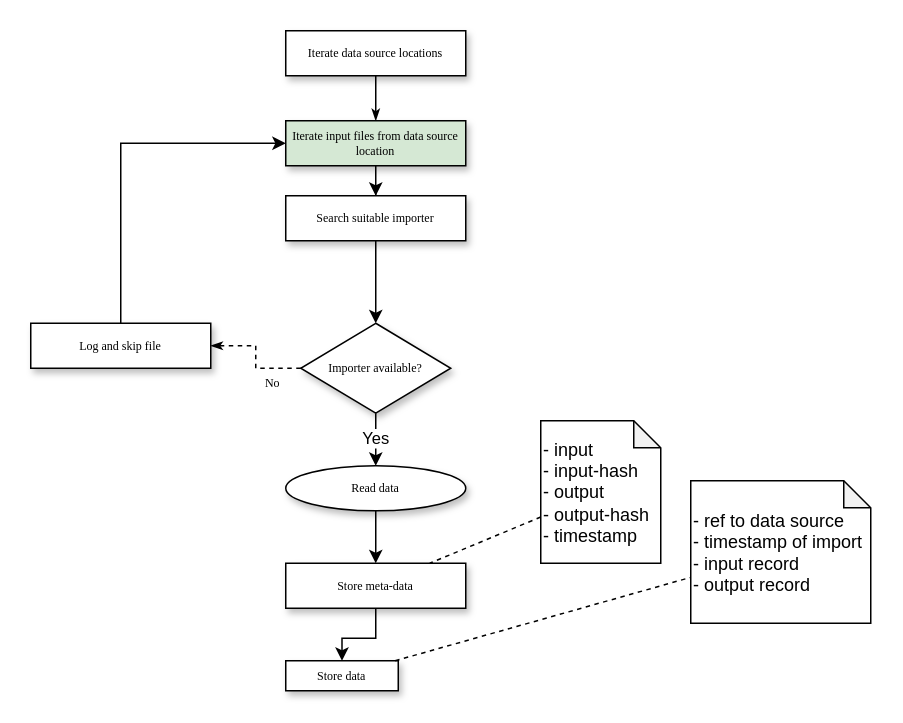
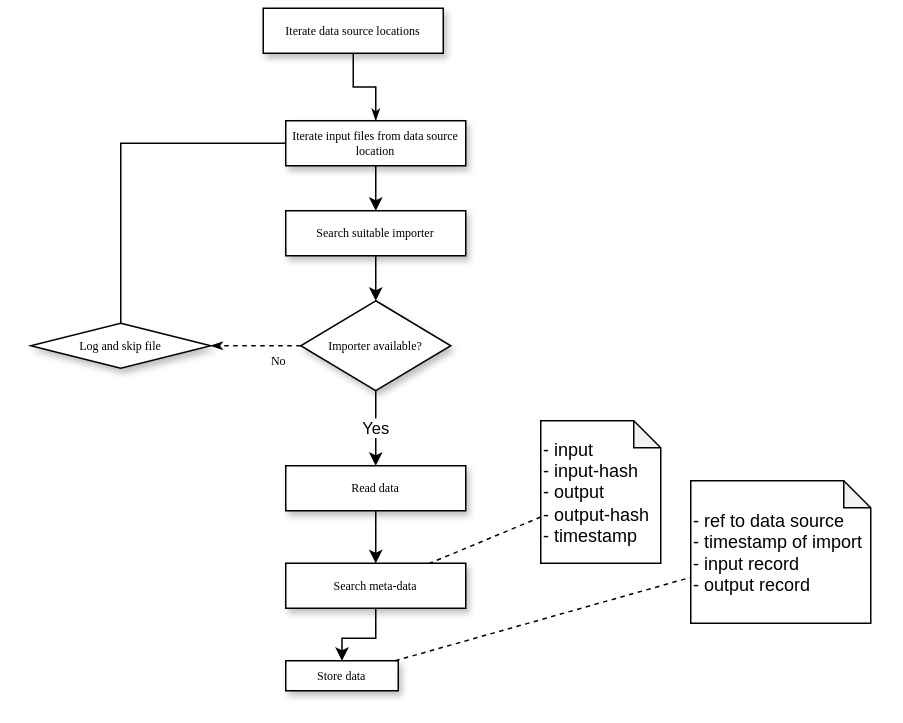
node "Iterate data source locations": moved (376, 53) -> (353, 31)
edge "Log and skip file" -> "Iterate input files from data source location": arrowhead classic -> none
node "Iterate input files from data source location": fillcolor #d5e8d4 -> #ffffff
node "Search suitable importer": moved (376, 218) -> (376, 233)
node "Log and skip file": shape rectangle -> diamond
node "Importer available?": moved (376, 368) -> (376, 346)
node "Read data": shape ellipse -> rectangle
node "Store meta-data": label "Store meta-data" -> "Search meta-data"
